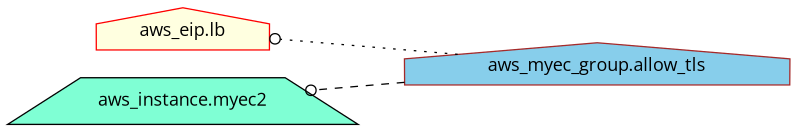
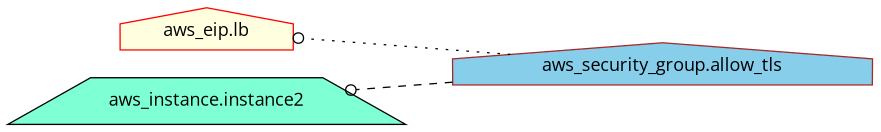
node "aws_myec_group.allow_tls": label "aws_myec_group.allow_tls" -> "aws_security_group.allow_tls"
node "aws_instance.myec2": label "aws_instance.myec2" -> "aws_instance.instance2"
